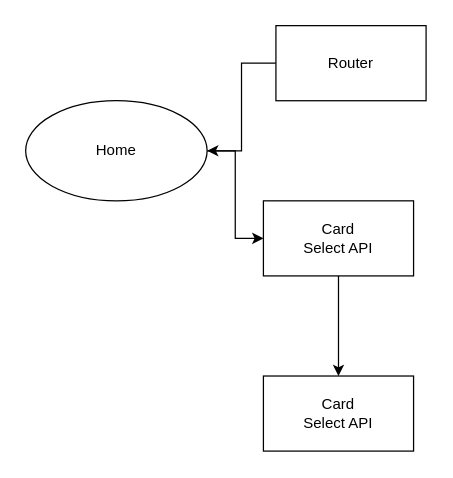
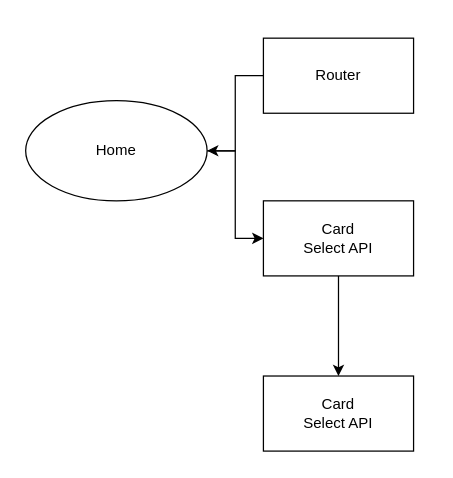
node "Router": moved (351, 63) -> (338, 76)
